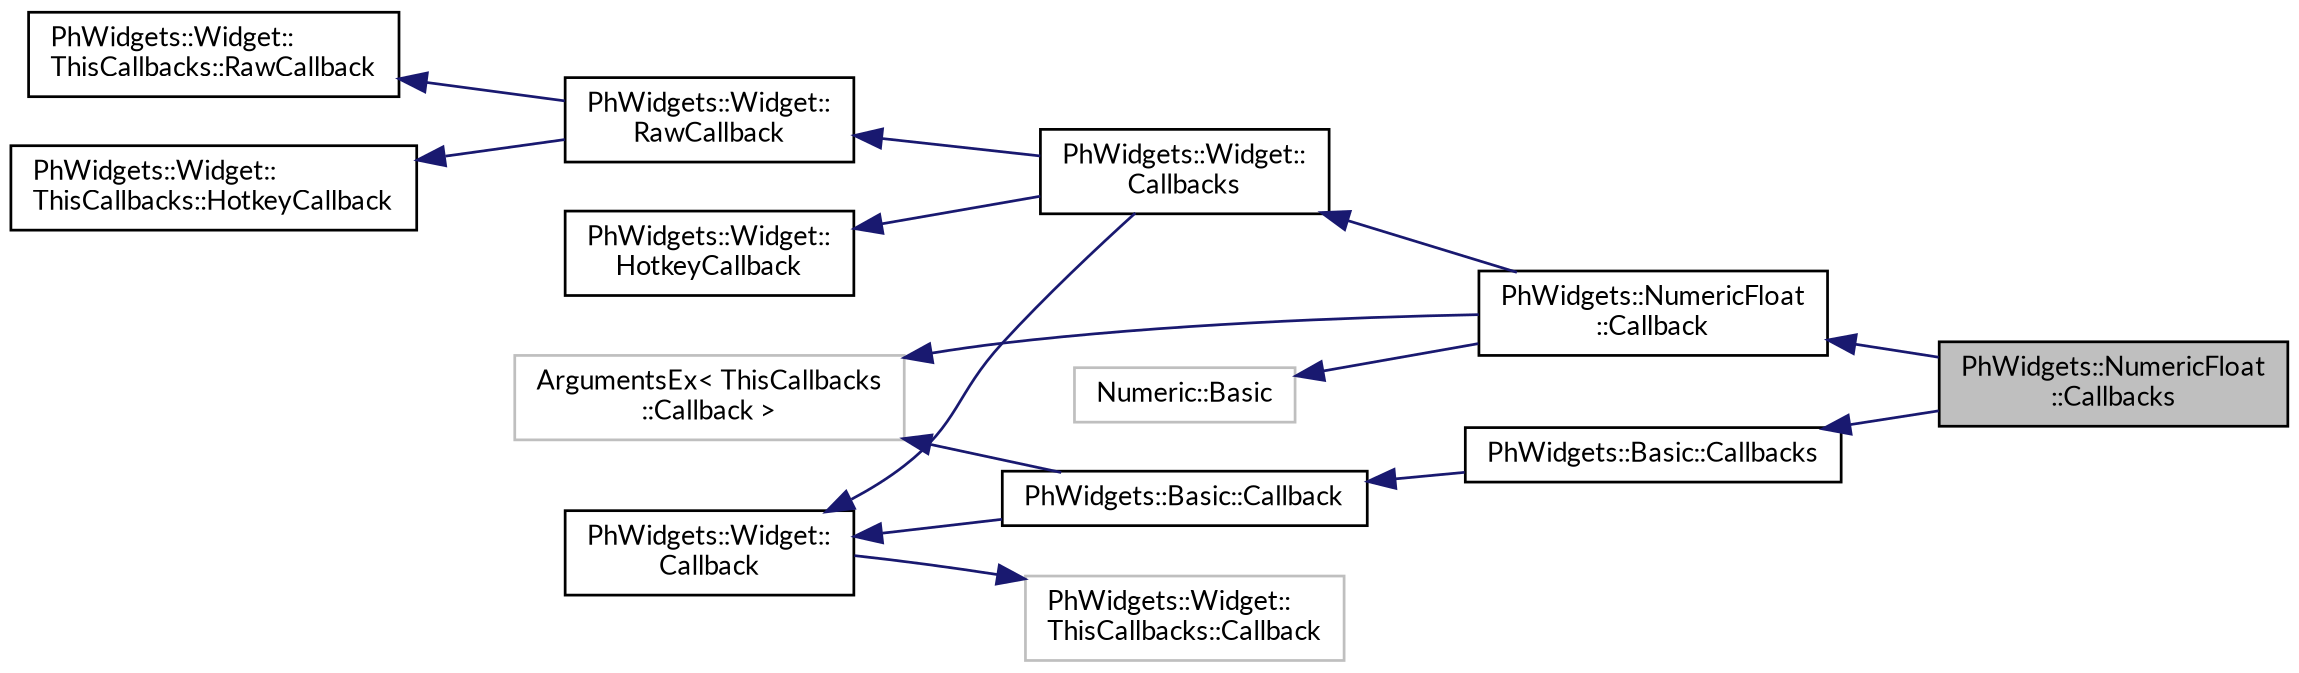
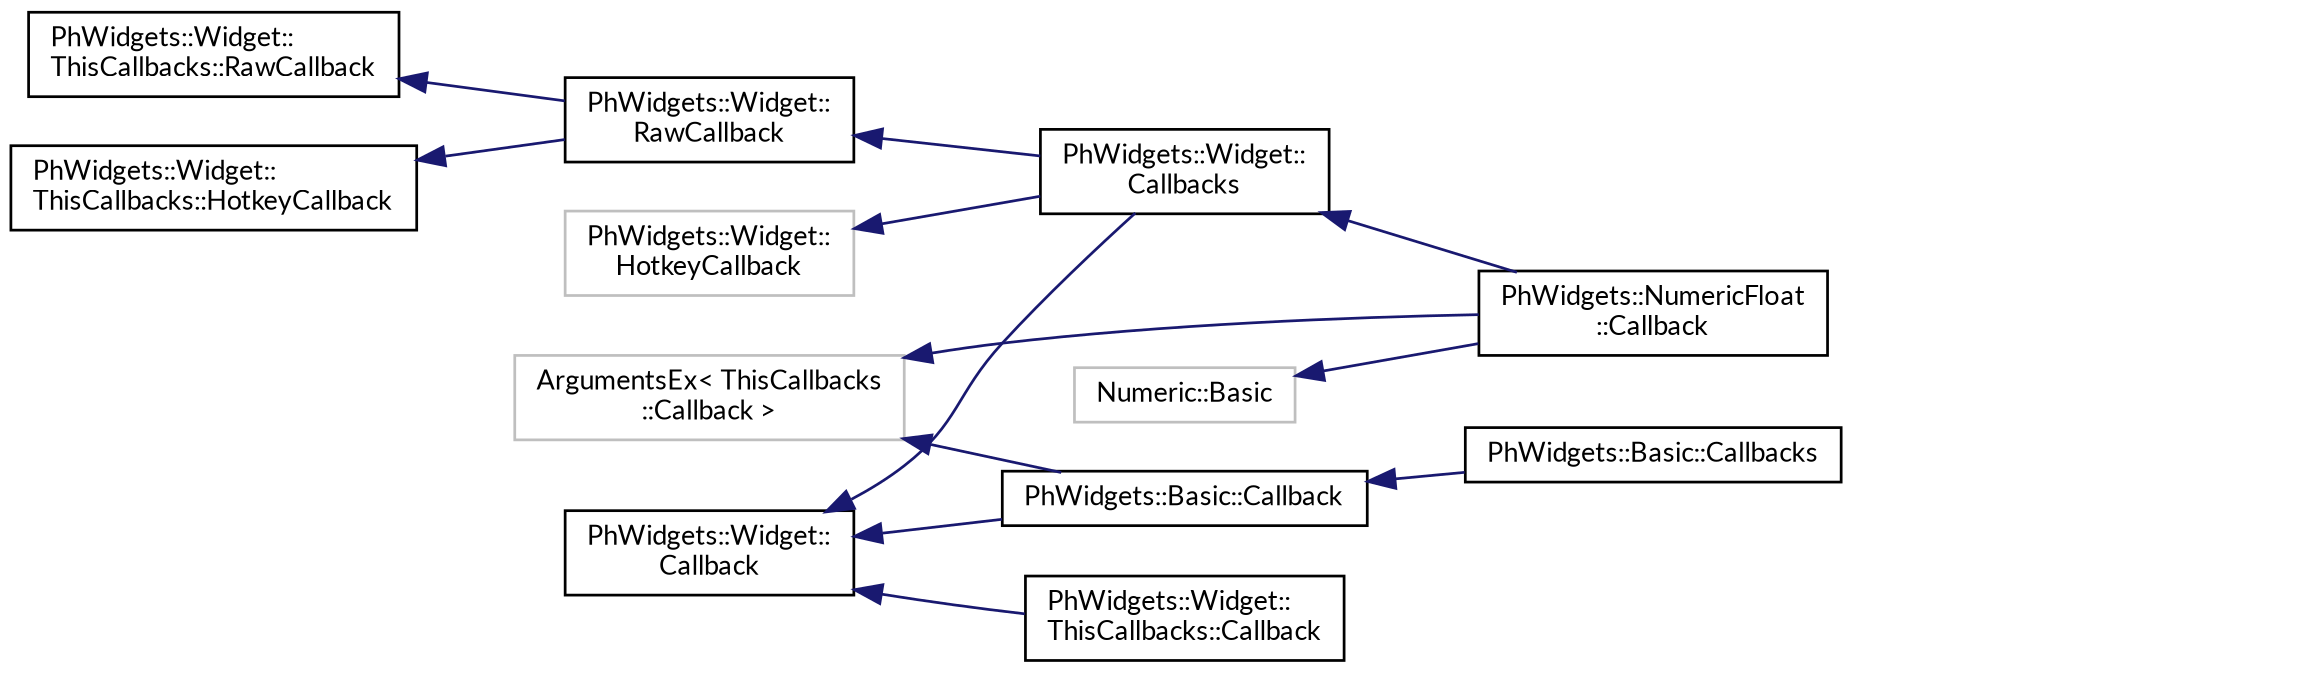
node "PhWidgets::Widget:: HotkeyCallback": color black -> grey75
node "PhWidgets::NumericFloat ::Callbacks": removed
edge "PhWidgets::Widget:: Callback" -> "PhWidgets::Widget:: ThisCallbacks::Callback": reversed
node "PhWidgets::Widget:: ThisCallbacks::Callback": color grey75 -> black
